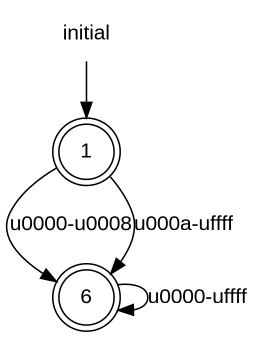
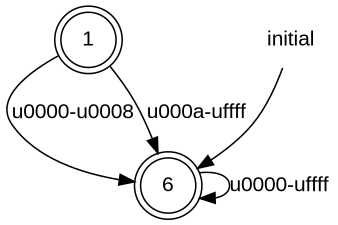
edge "initial" -> "1": now "initial" -> "6"
